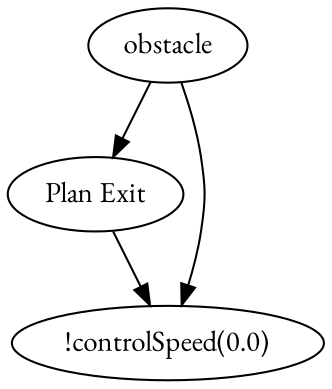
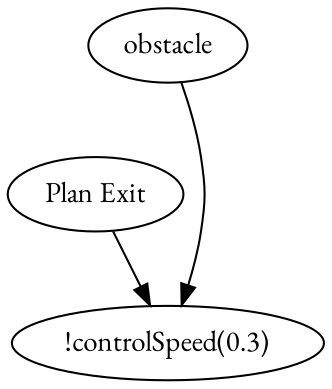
edge "obstacle" -> "Plan Exit": removed
node "!controlSpeed(0.0)": label "!controlSpeed(0.0)" -> "!controlSpeed(0.3)"
